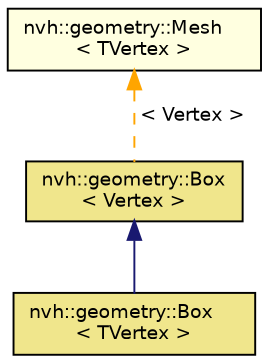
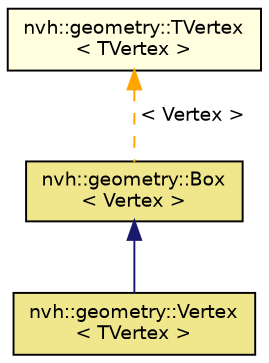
node "nvh::geometry::Mesh < TVertex >": label "nvh::geometry::Mesh < TVertex >" -> "nvh::geometry::TVertex < TVertex >"
node "nvh::geometry::Box < TVertex >": label "nvh::geometry::Box < TVertex >" -> "nvh::geometry::Vertex < TVertex >"
